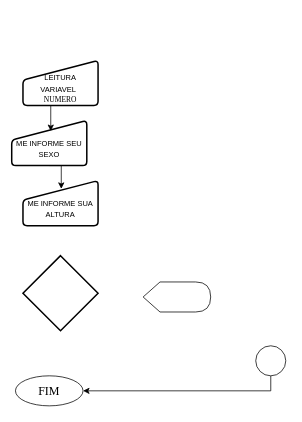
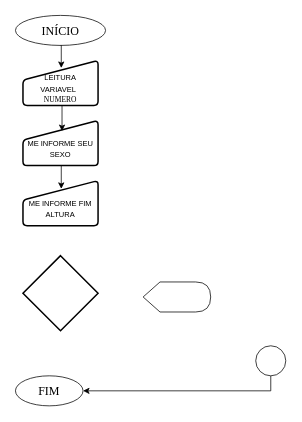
node "INÍCIO": added
edge "INÍCIO" -> "LEITURA VARIAVEL NUMERO": added
node "ME INFORME SEU SEXO": moved (49, 143) -> (60, 143)
node "ME INFORME SUA ALTURA": label "ME INFORME SUA ALTURA" -> "ME INFORME FIM ALTURA"
